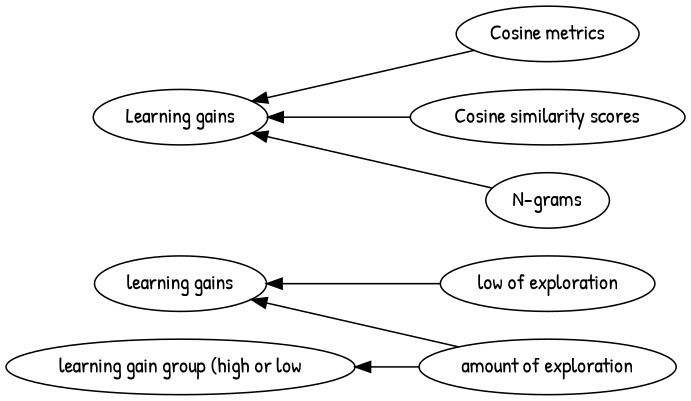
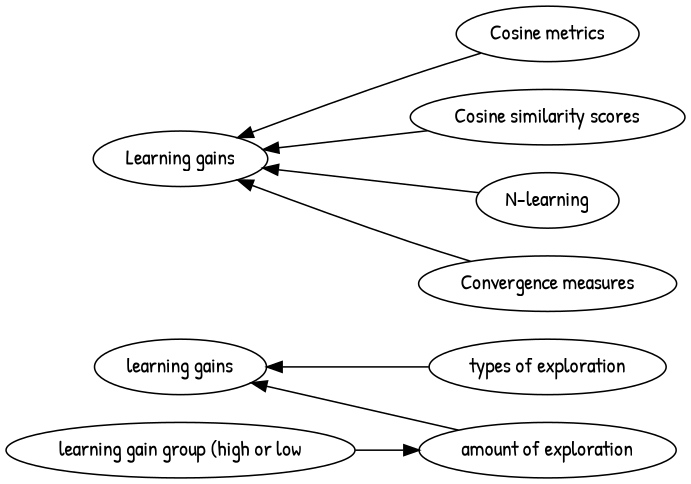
node "N-grams": label "N-grams" -> "N-learning"
node "Convergence measures": added
node "low of exploration": label "low of exploration" -> "types of exploration"
edge "amount of exploration" -> "learning gain group (high or low": reversed
